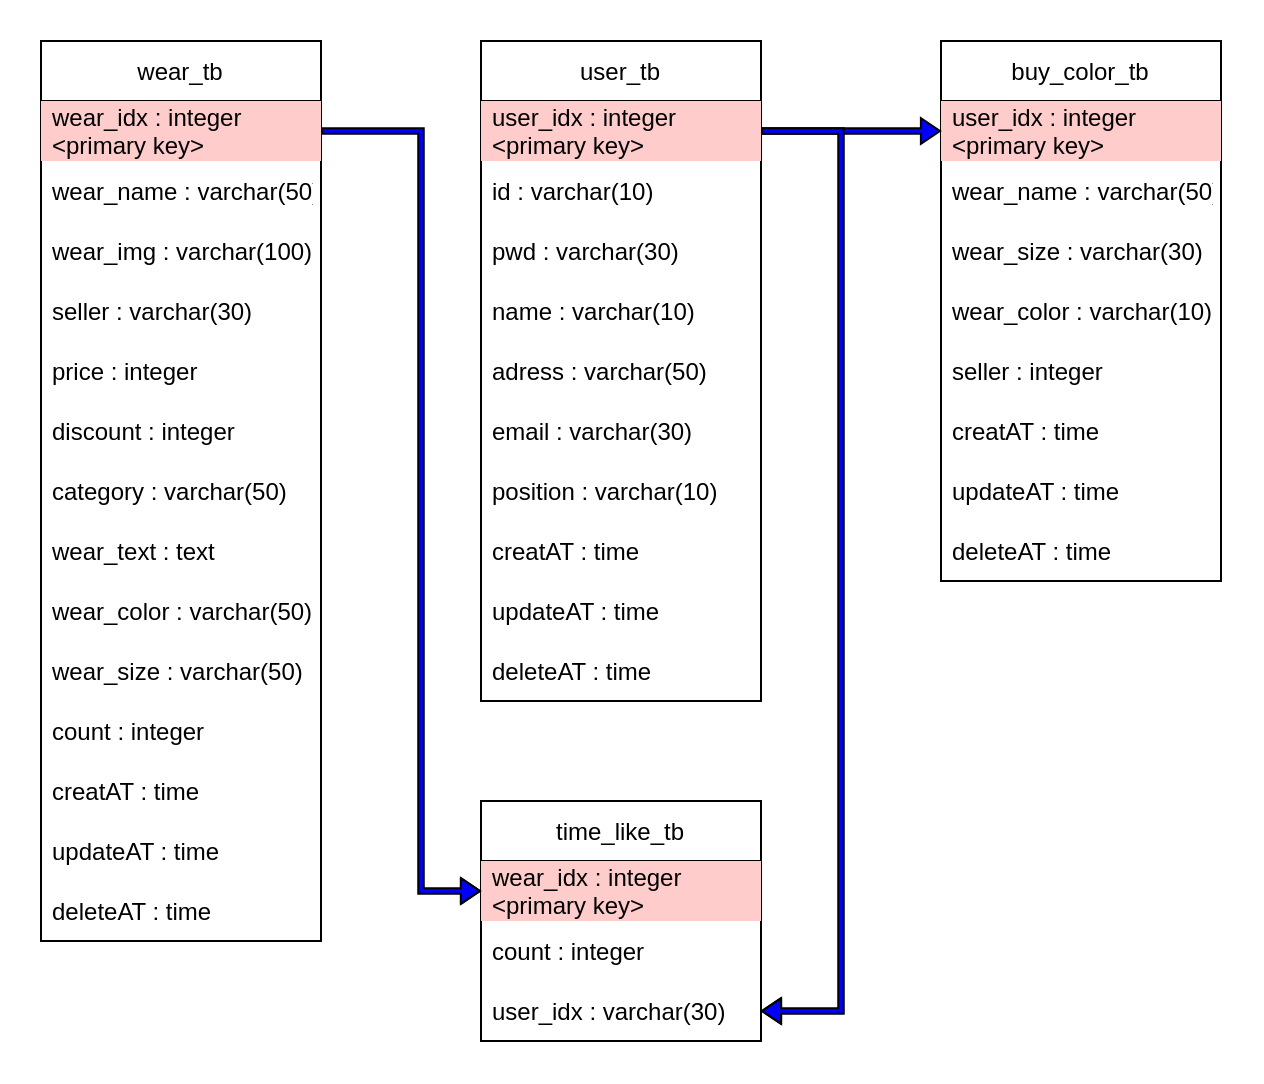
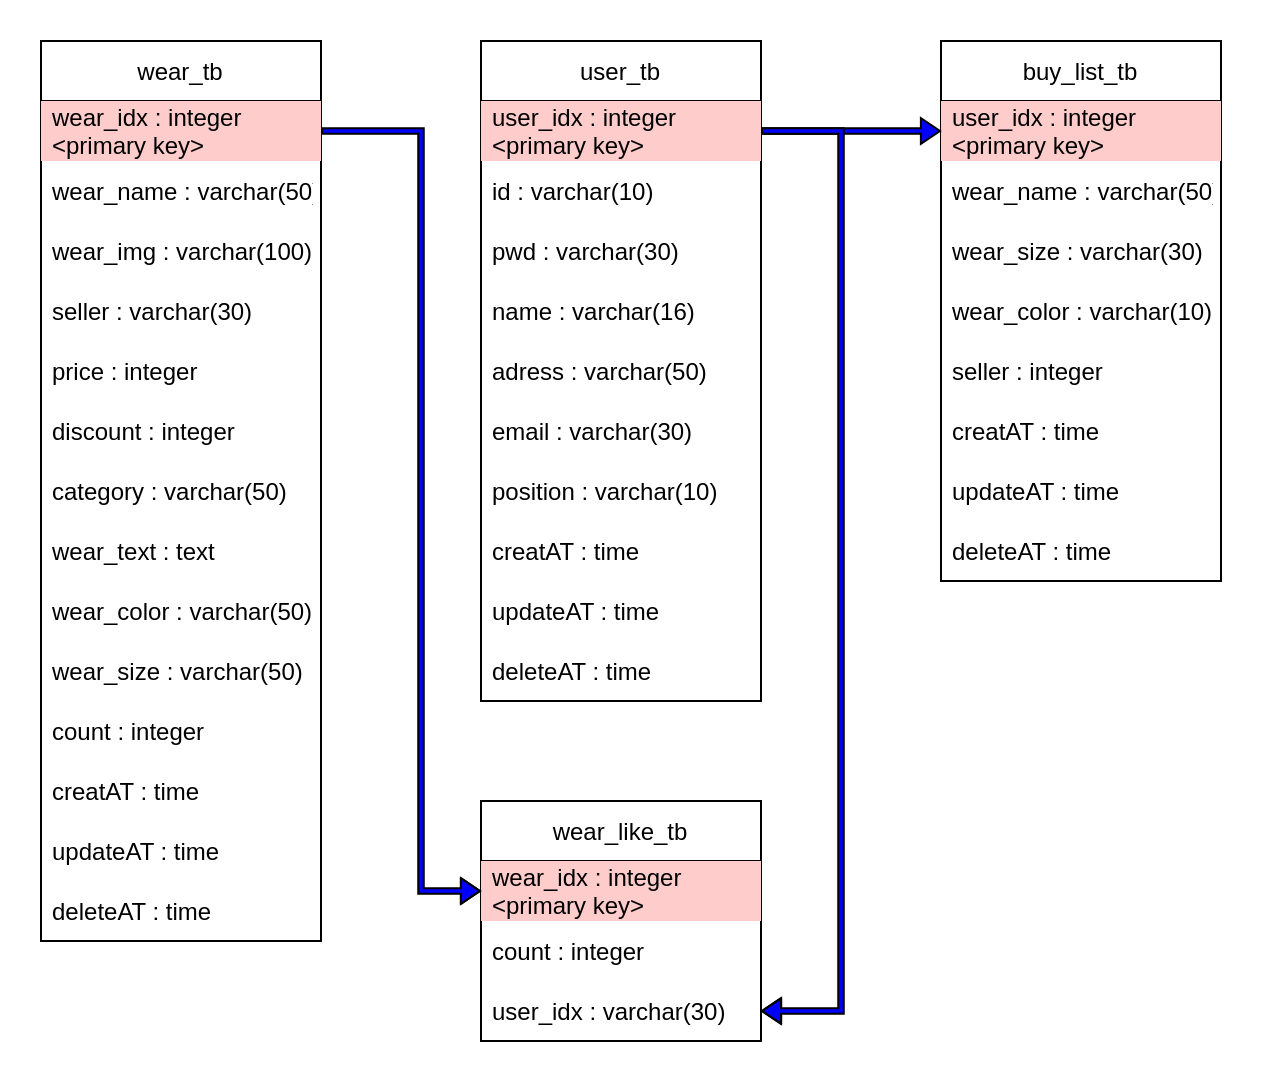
node "buy_color_tb": label "buy_color_tb" -> "buy_list_tb"
node "name : varchar(10)": label "name : varchar(10)" -> "name : varchar(16)"
node "time_like_tb": label "time_like_tb" -> "wear_like_tb"
